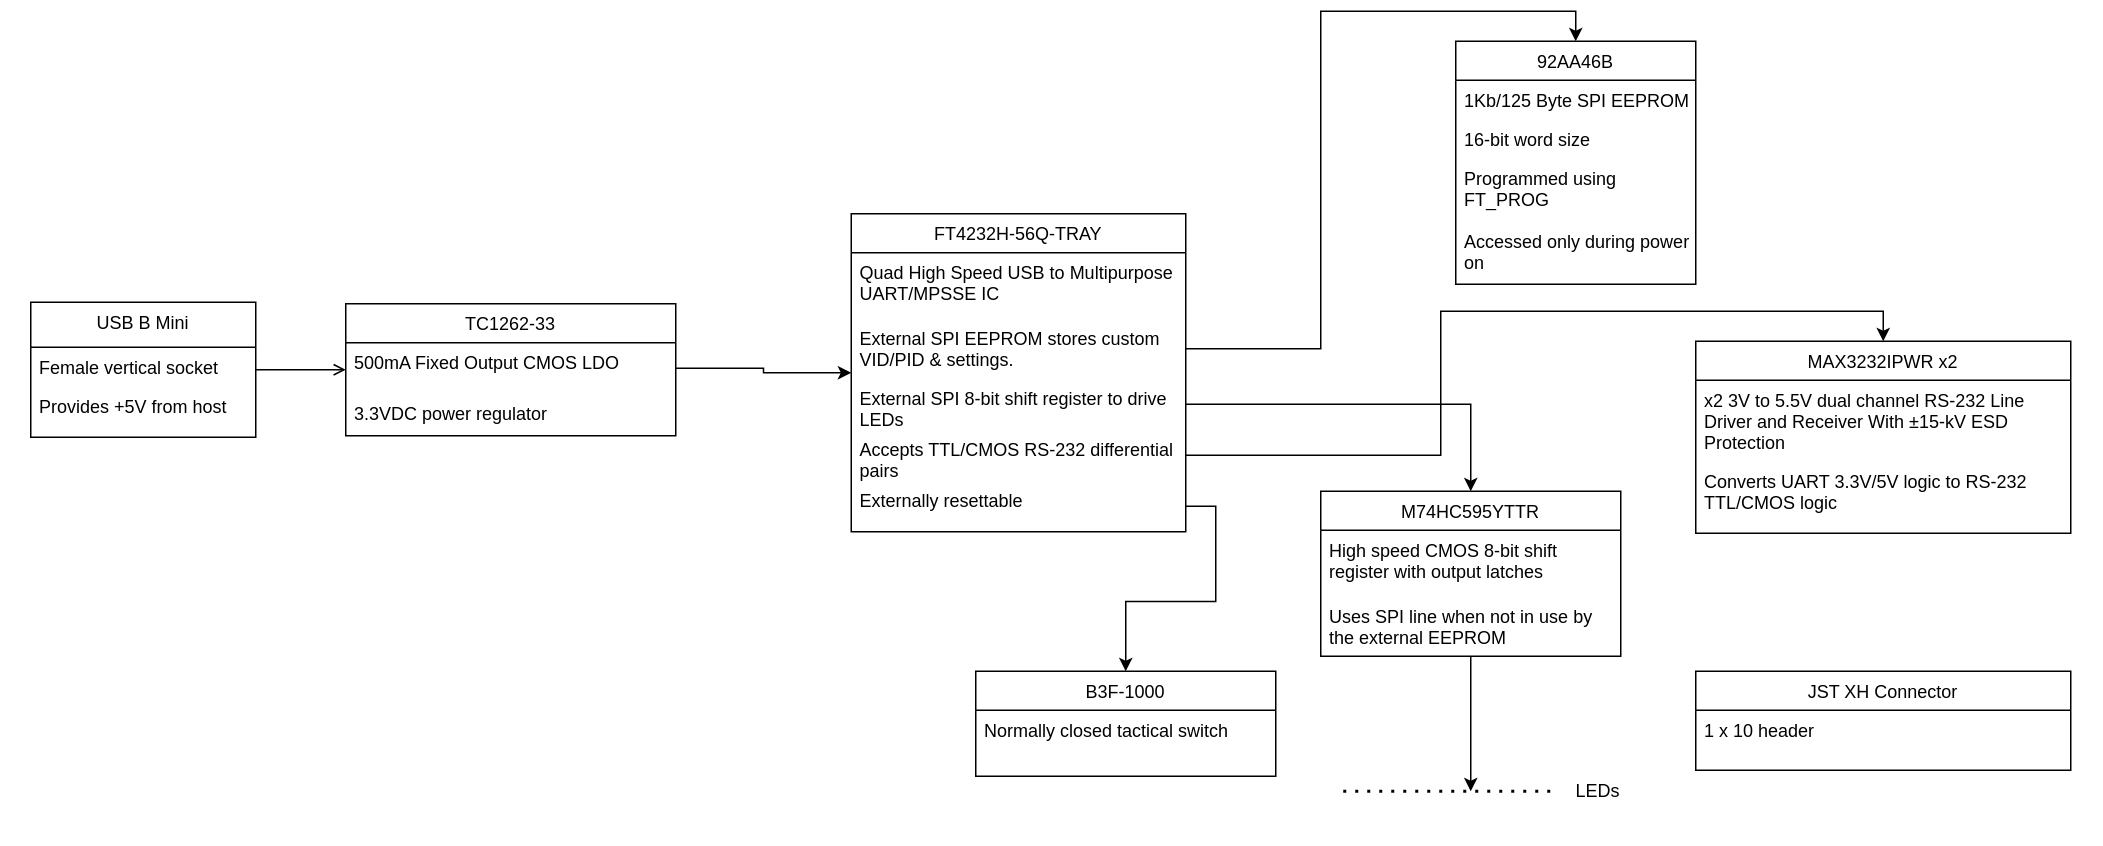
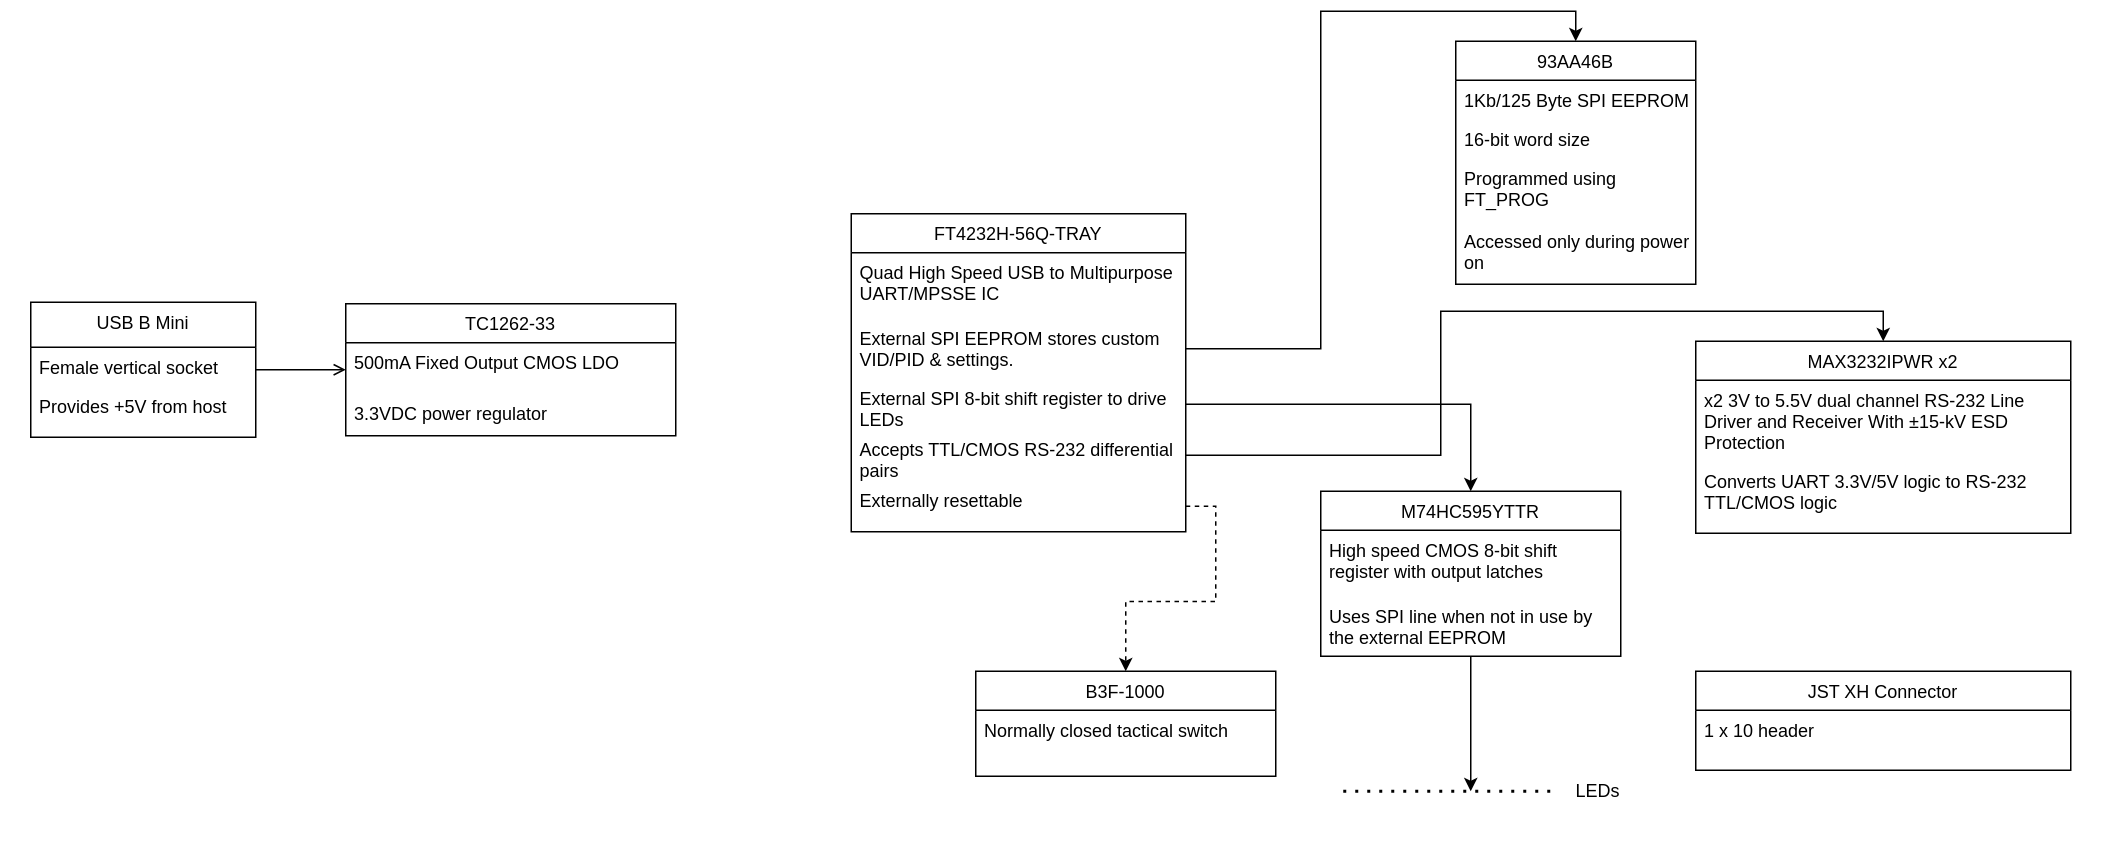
node "92AA46B": label "92AA46B" -> "93AA46B"
edge "500mA Fixed Output CMOS LDO" -> "FT4232H-56Q-TRAY": removed
edge "Externally resettable" -> "B3F-1000": style solid -> dashed
